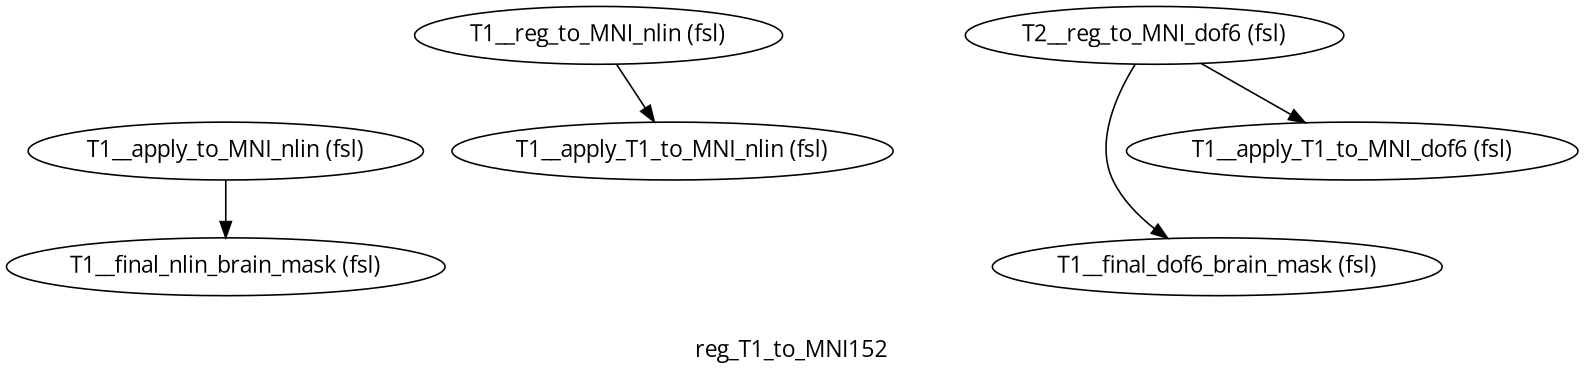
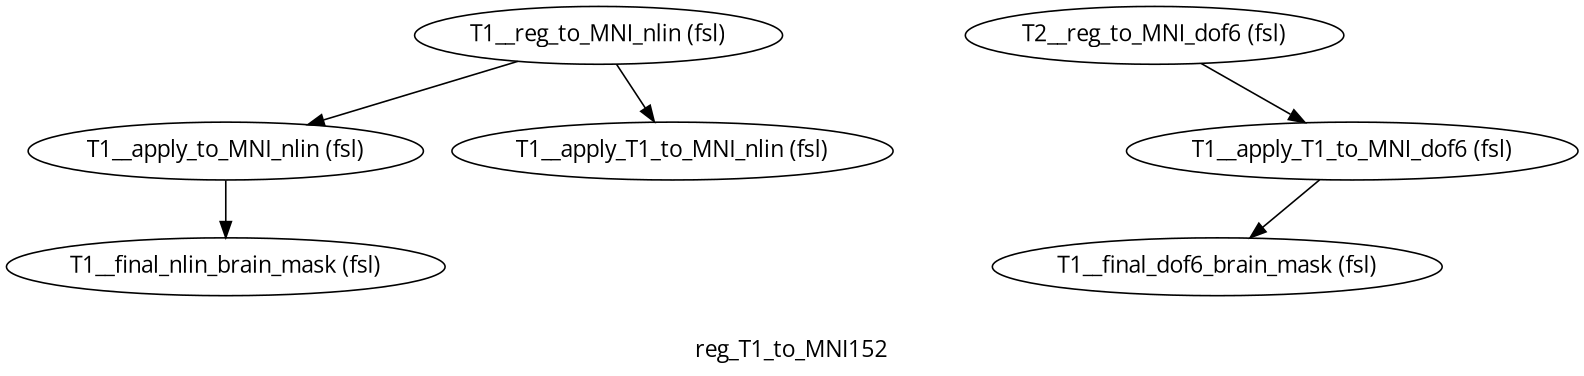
edge "T1__reg_to_MNI_nlin (fsl)" -> "T1__apply_to_MNI_nlin (fsl)": added
edge "T2__reg_to_MNI_dof6 (fsl)" -> "T1__final_dof6_brain_mask (fsl)": now "T1__apply_T1_to_MNI_dof6 (fsl)" -> "T1__final_dof6_brain_mask (fsl)"
